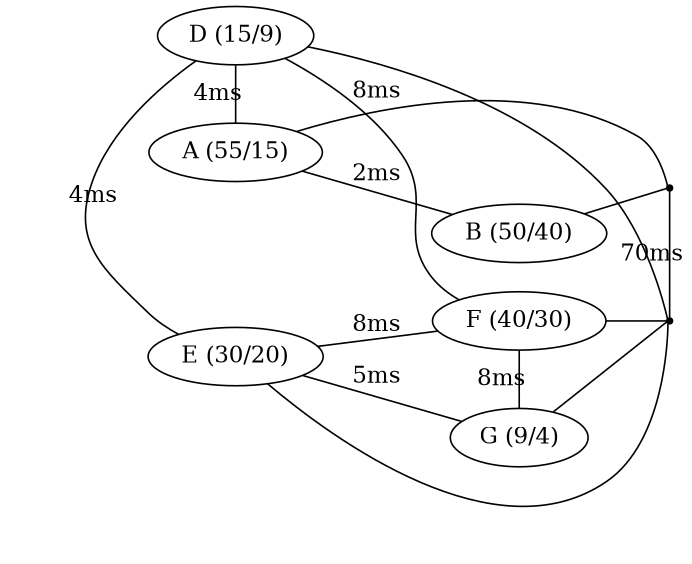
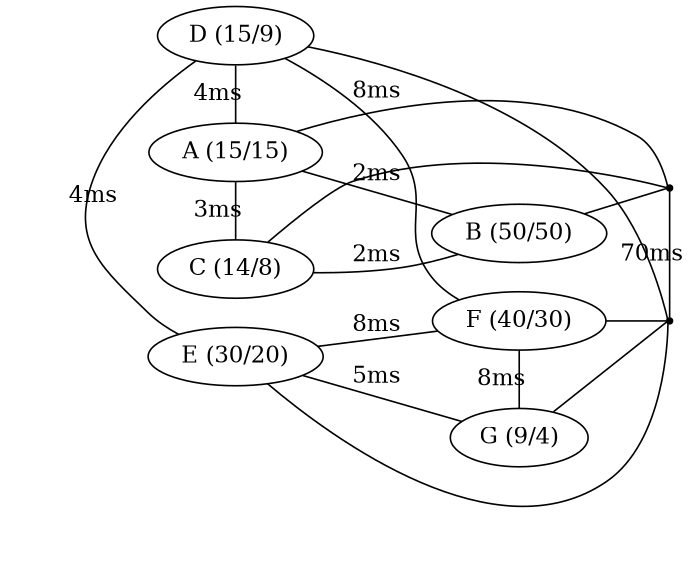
node "A (55/15)": label "A (55/15)" -> "A (15/15)"
node "B (50/40)": label "B (50/40)" -> "B (50/50)"
node "C (14/8)": added
